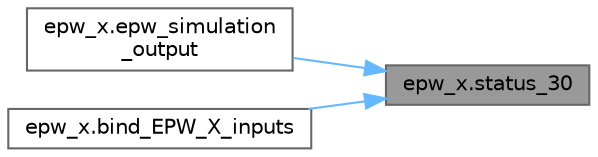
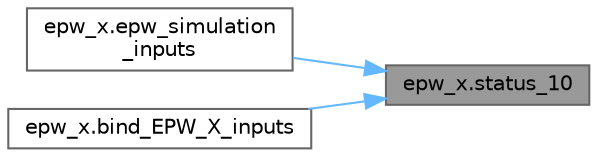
node "epw_x.epw_simulation _output": label "epw_x.epw_simulation _output" -> "epw_x.epw_simulation _inputs"
node "epw_x.status_30": label "epw_x.status_30" -> "epw_x.status_10"
